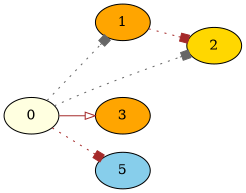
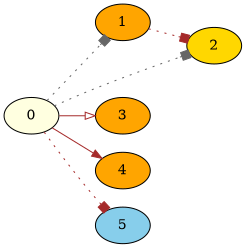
node "4": added
